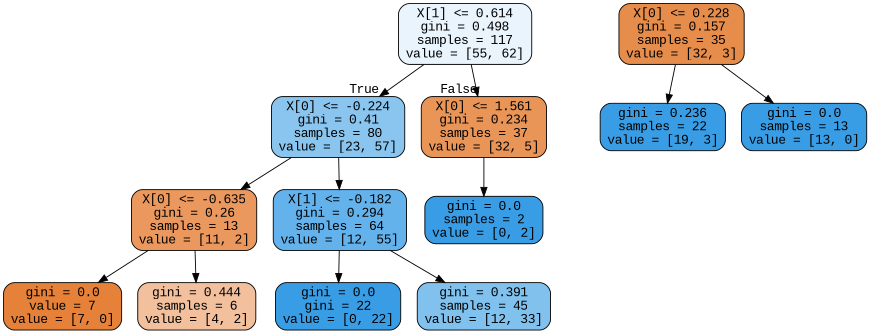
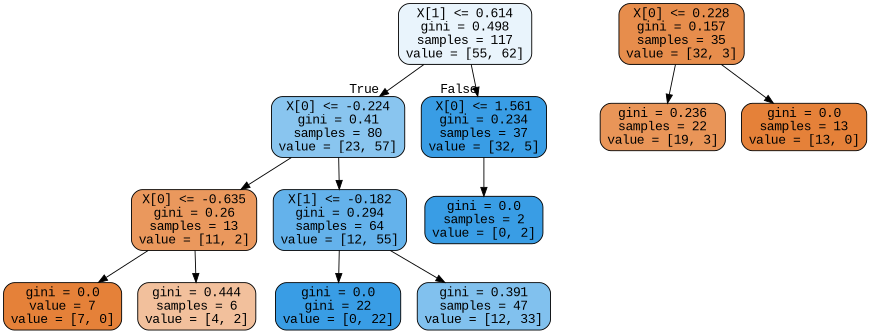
node "X[0] <= 1.561 gini = 0.234 samples = 37 value = [32, 5]": fillcolor #e99558 -> #399de5
node "gini = 0.236 samples = 22 value = [19, 3]": fillcolor #399de5 -> #e99558
node "gini = 0.0 samples = 13 value = [13, 0]": fillcolor #399de5 -> #e58139
node "gini = 0.391 samples = 45 value = [12, 33]": label "gini = 0.391 samples = 45 value = [12, 33]" -> "gini = 0.391 samples = 47 value = [12, 33]"
